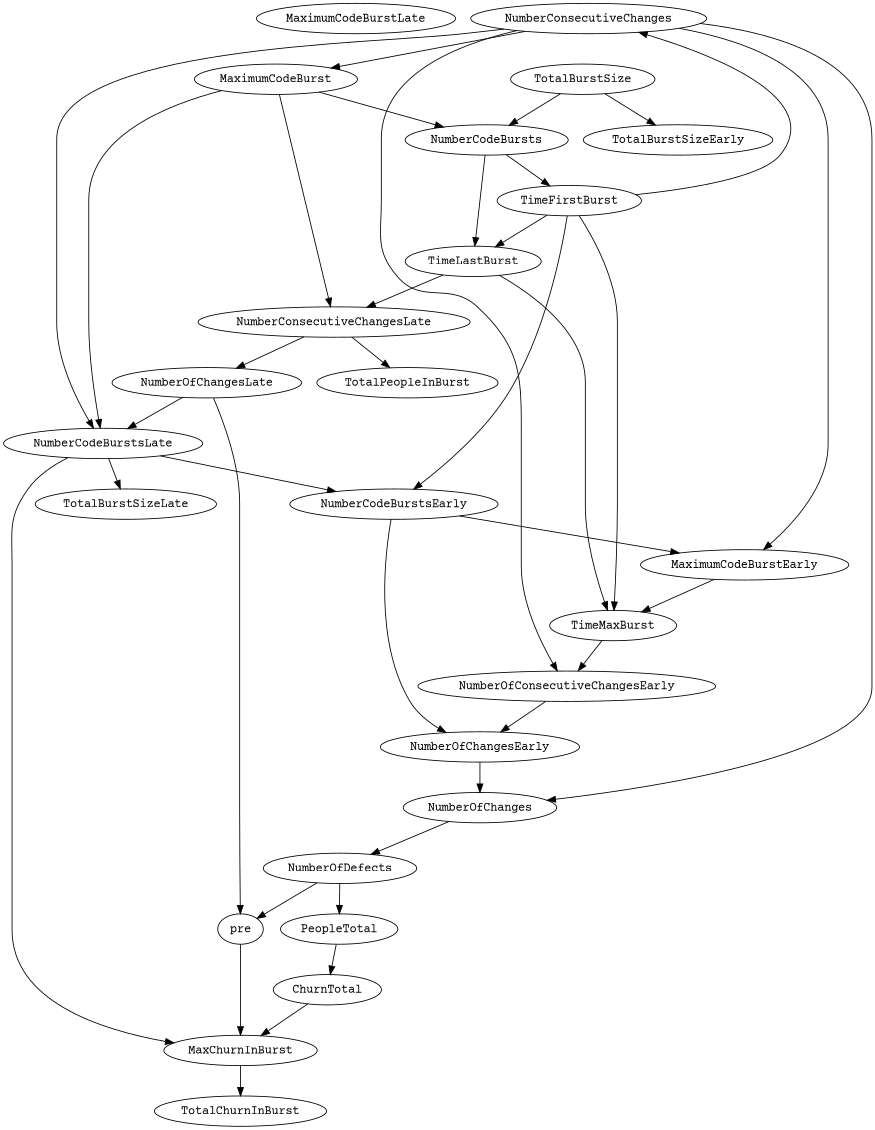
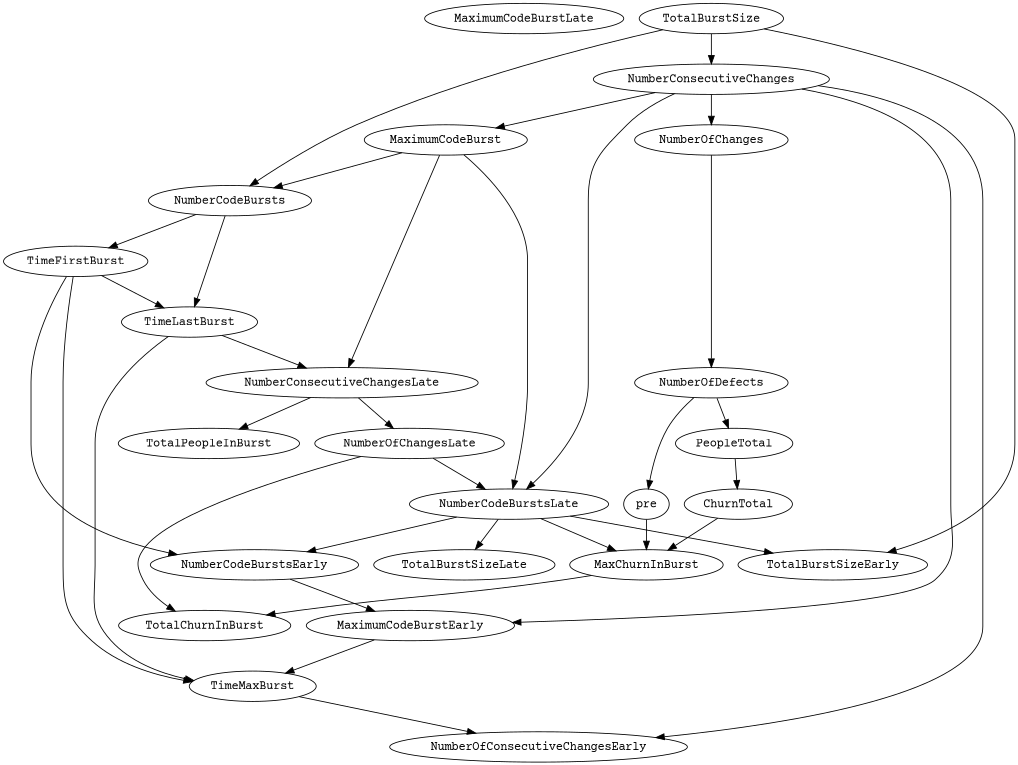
edge "TimeFirstBurst" -> "NumberConsecutiveChanges": now "TotalBurstSize" -> "NumberConsecutiveChanges"
edge "NumberCodeBurstsLate" -> "TotalBurstSizeEarly": added
edge "NumberOfChangesLate" -> "pre": now "NumberOfChangesLate" -> "TotalChurnInBurst"
node "NumberOfChangesEarly": removed
